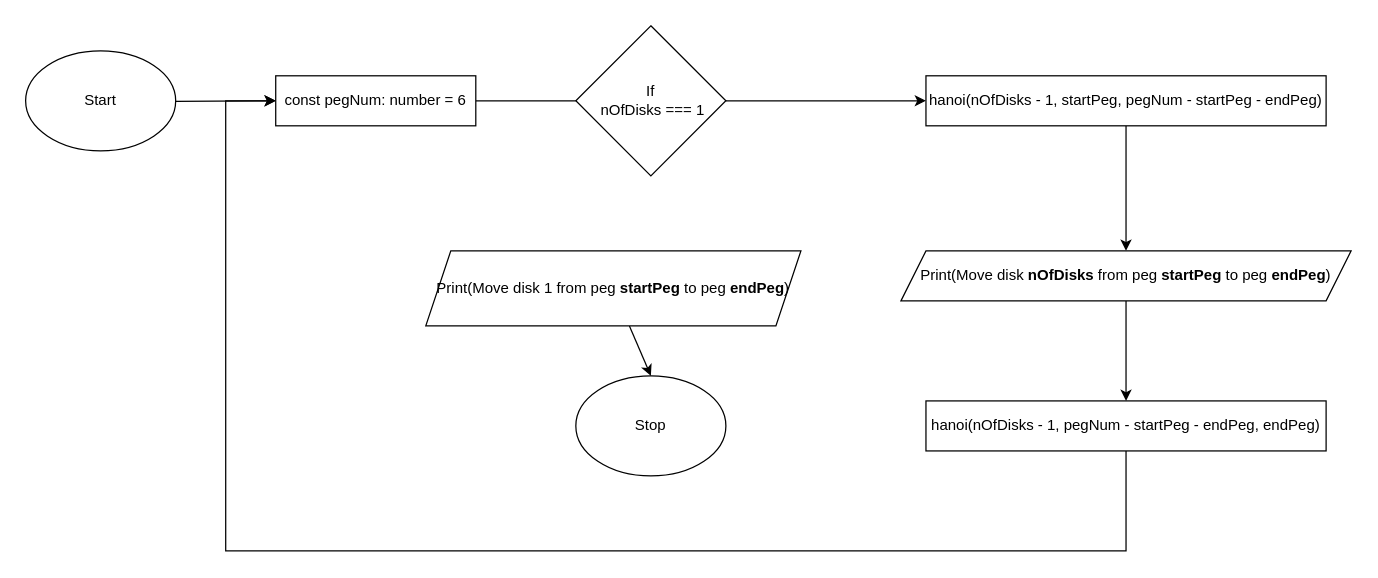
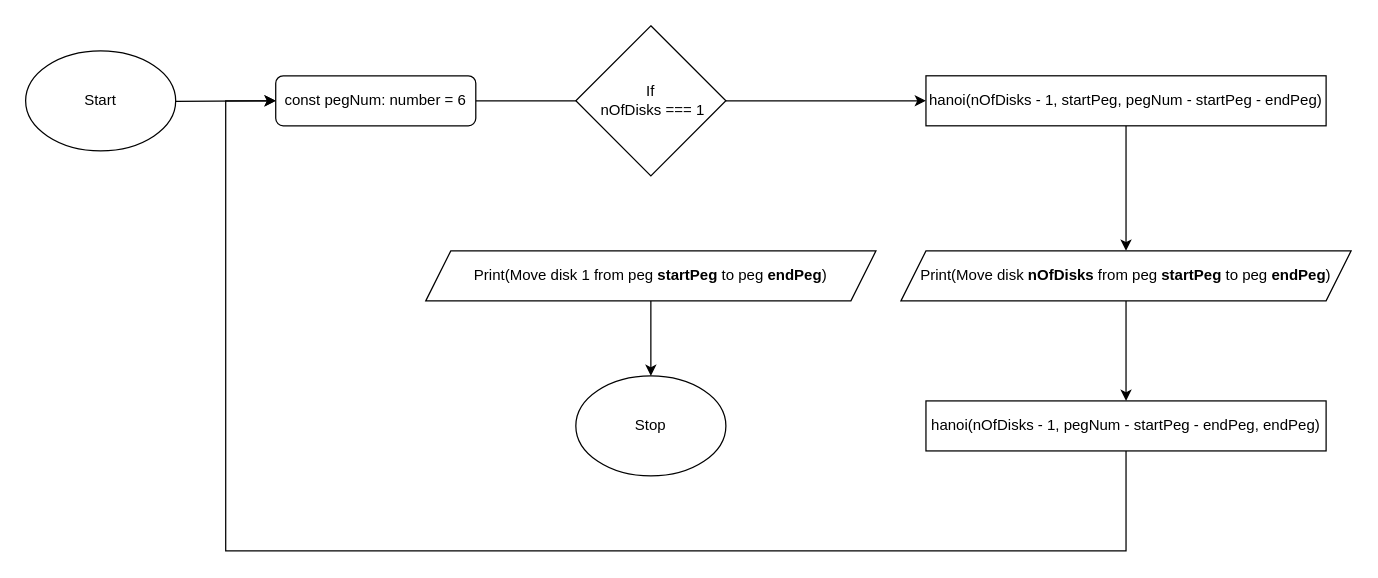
node "const pegNum: number = 6": shape rectangle -> rounded rectangle
node "Print(Move disk 1 from peg startPeg to peg endPeg)": size 375x75 -> 450x50
